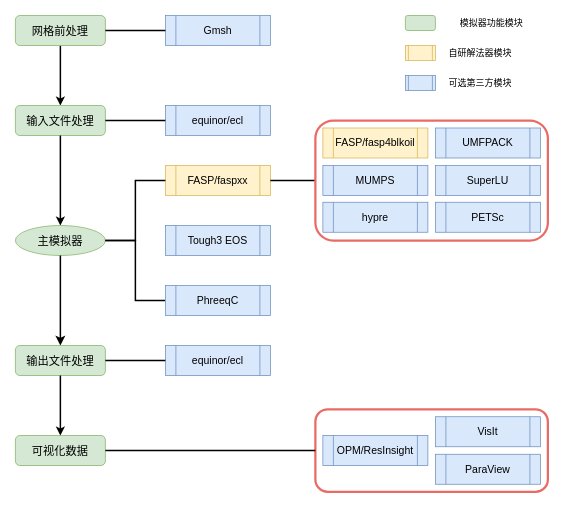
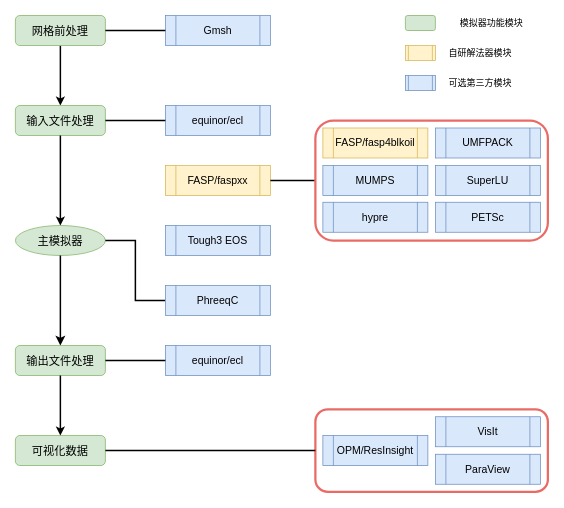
edge "FASP/faspxx" -- "主模拟器": removed
